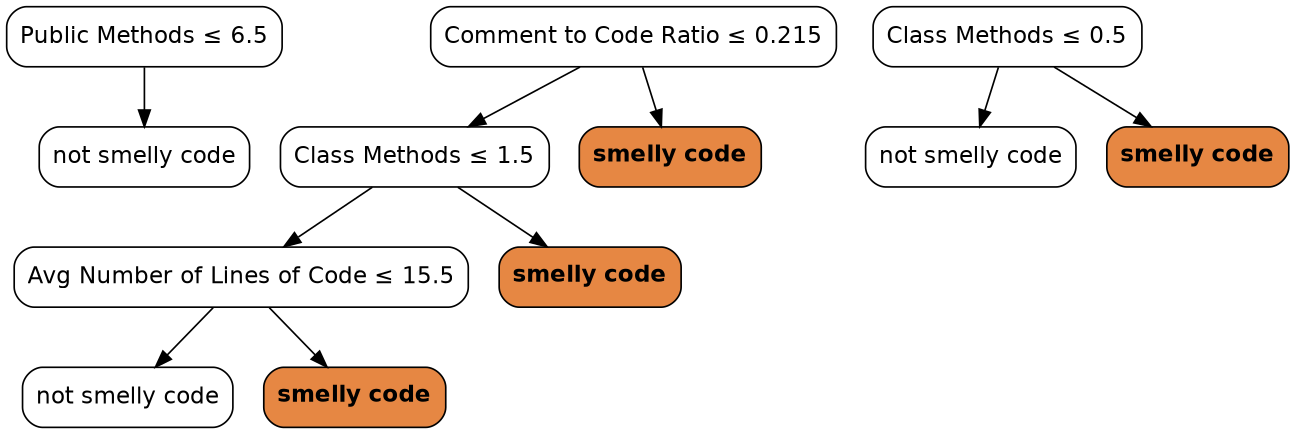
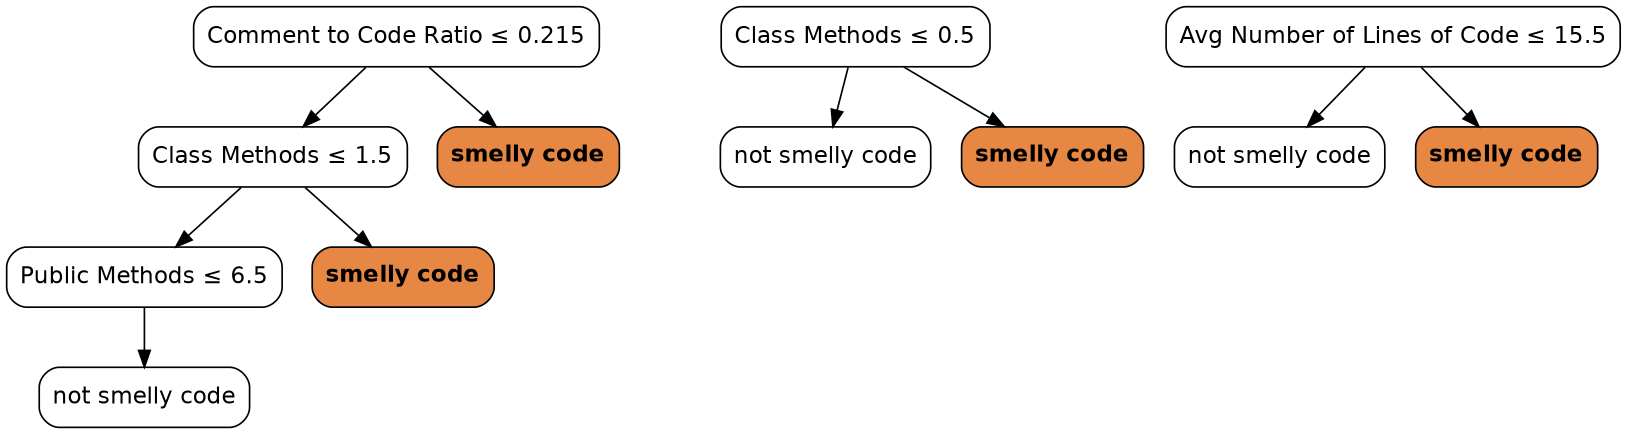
edge "Class Methods ≤ 1.5" -> "Avg Number of Lines of Code ≤ 15.5": now "Class Methods ≤ 1.5" -> "Public Methods ≤ 6.5"
